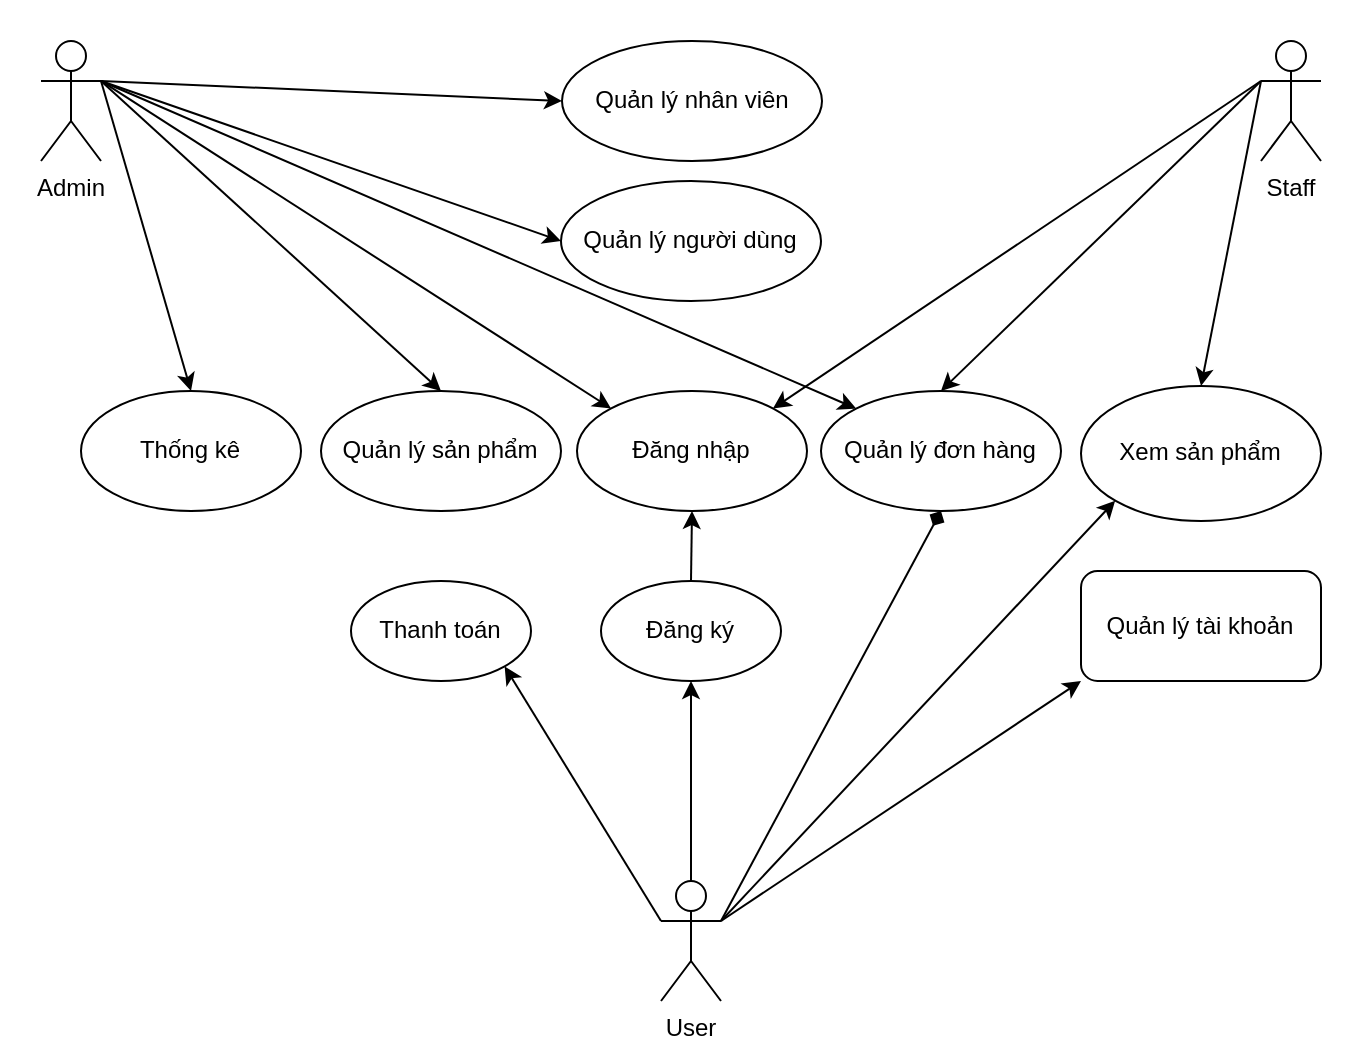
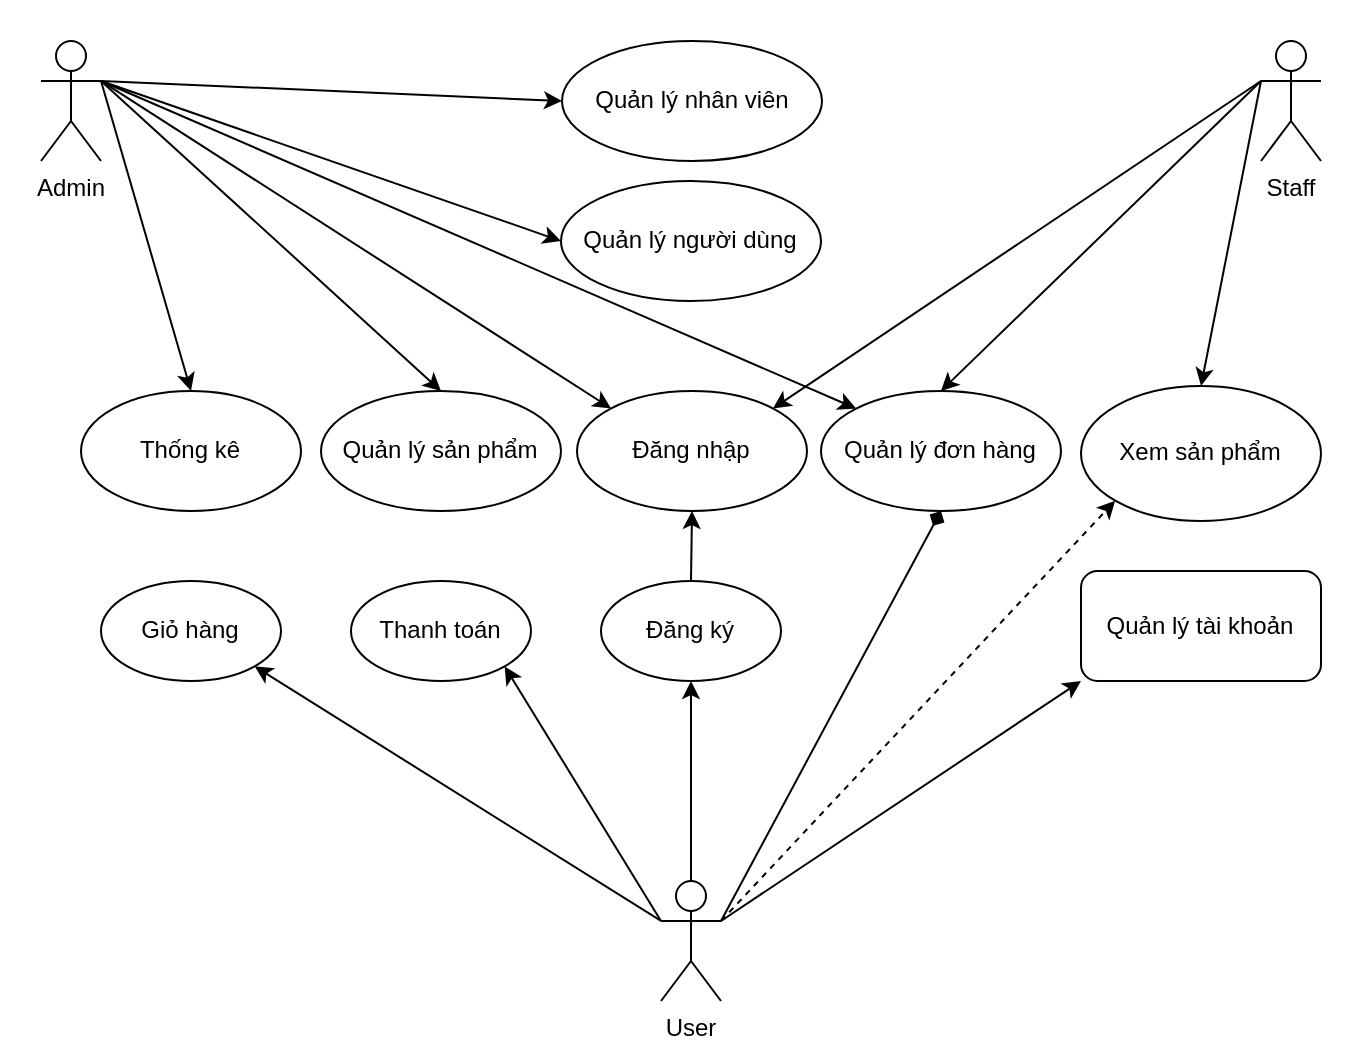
node "Giỏ hàng": added
edge "User" -> "Xem sản phẩm": style solid -> dashed
edge "User" -> "Giỏ hàng": added
